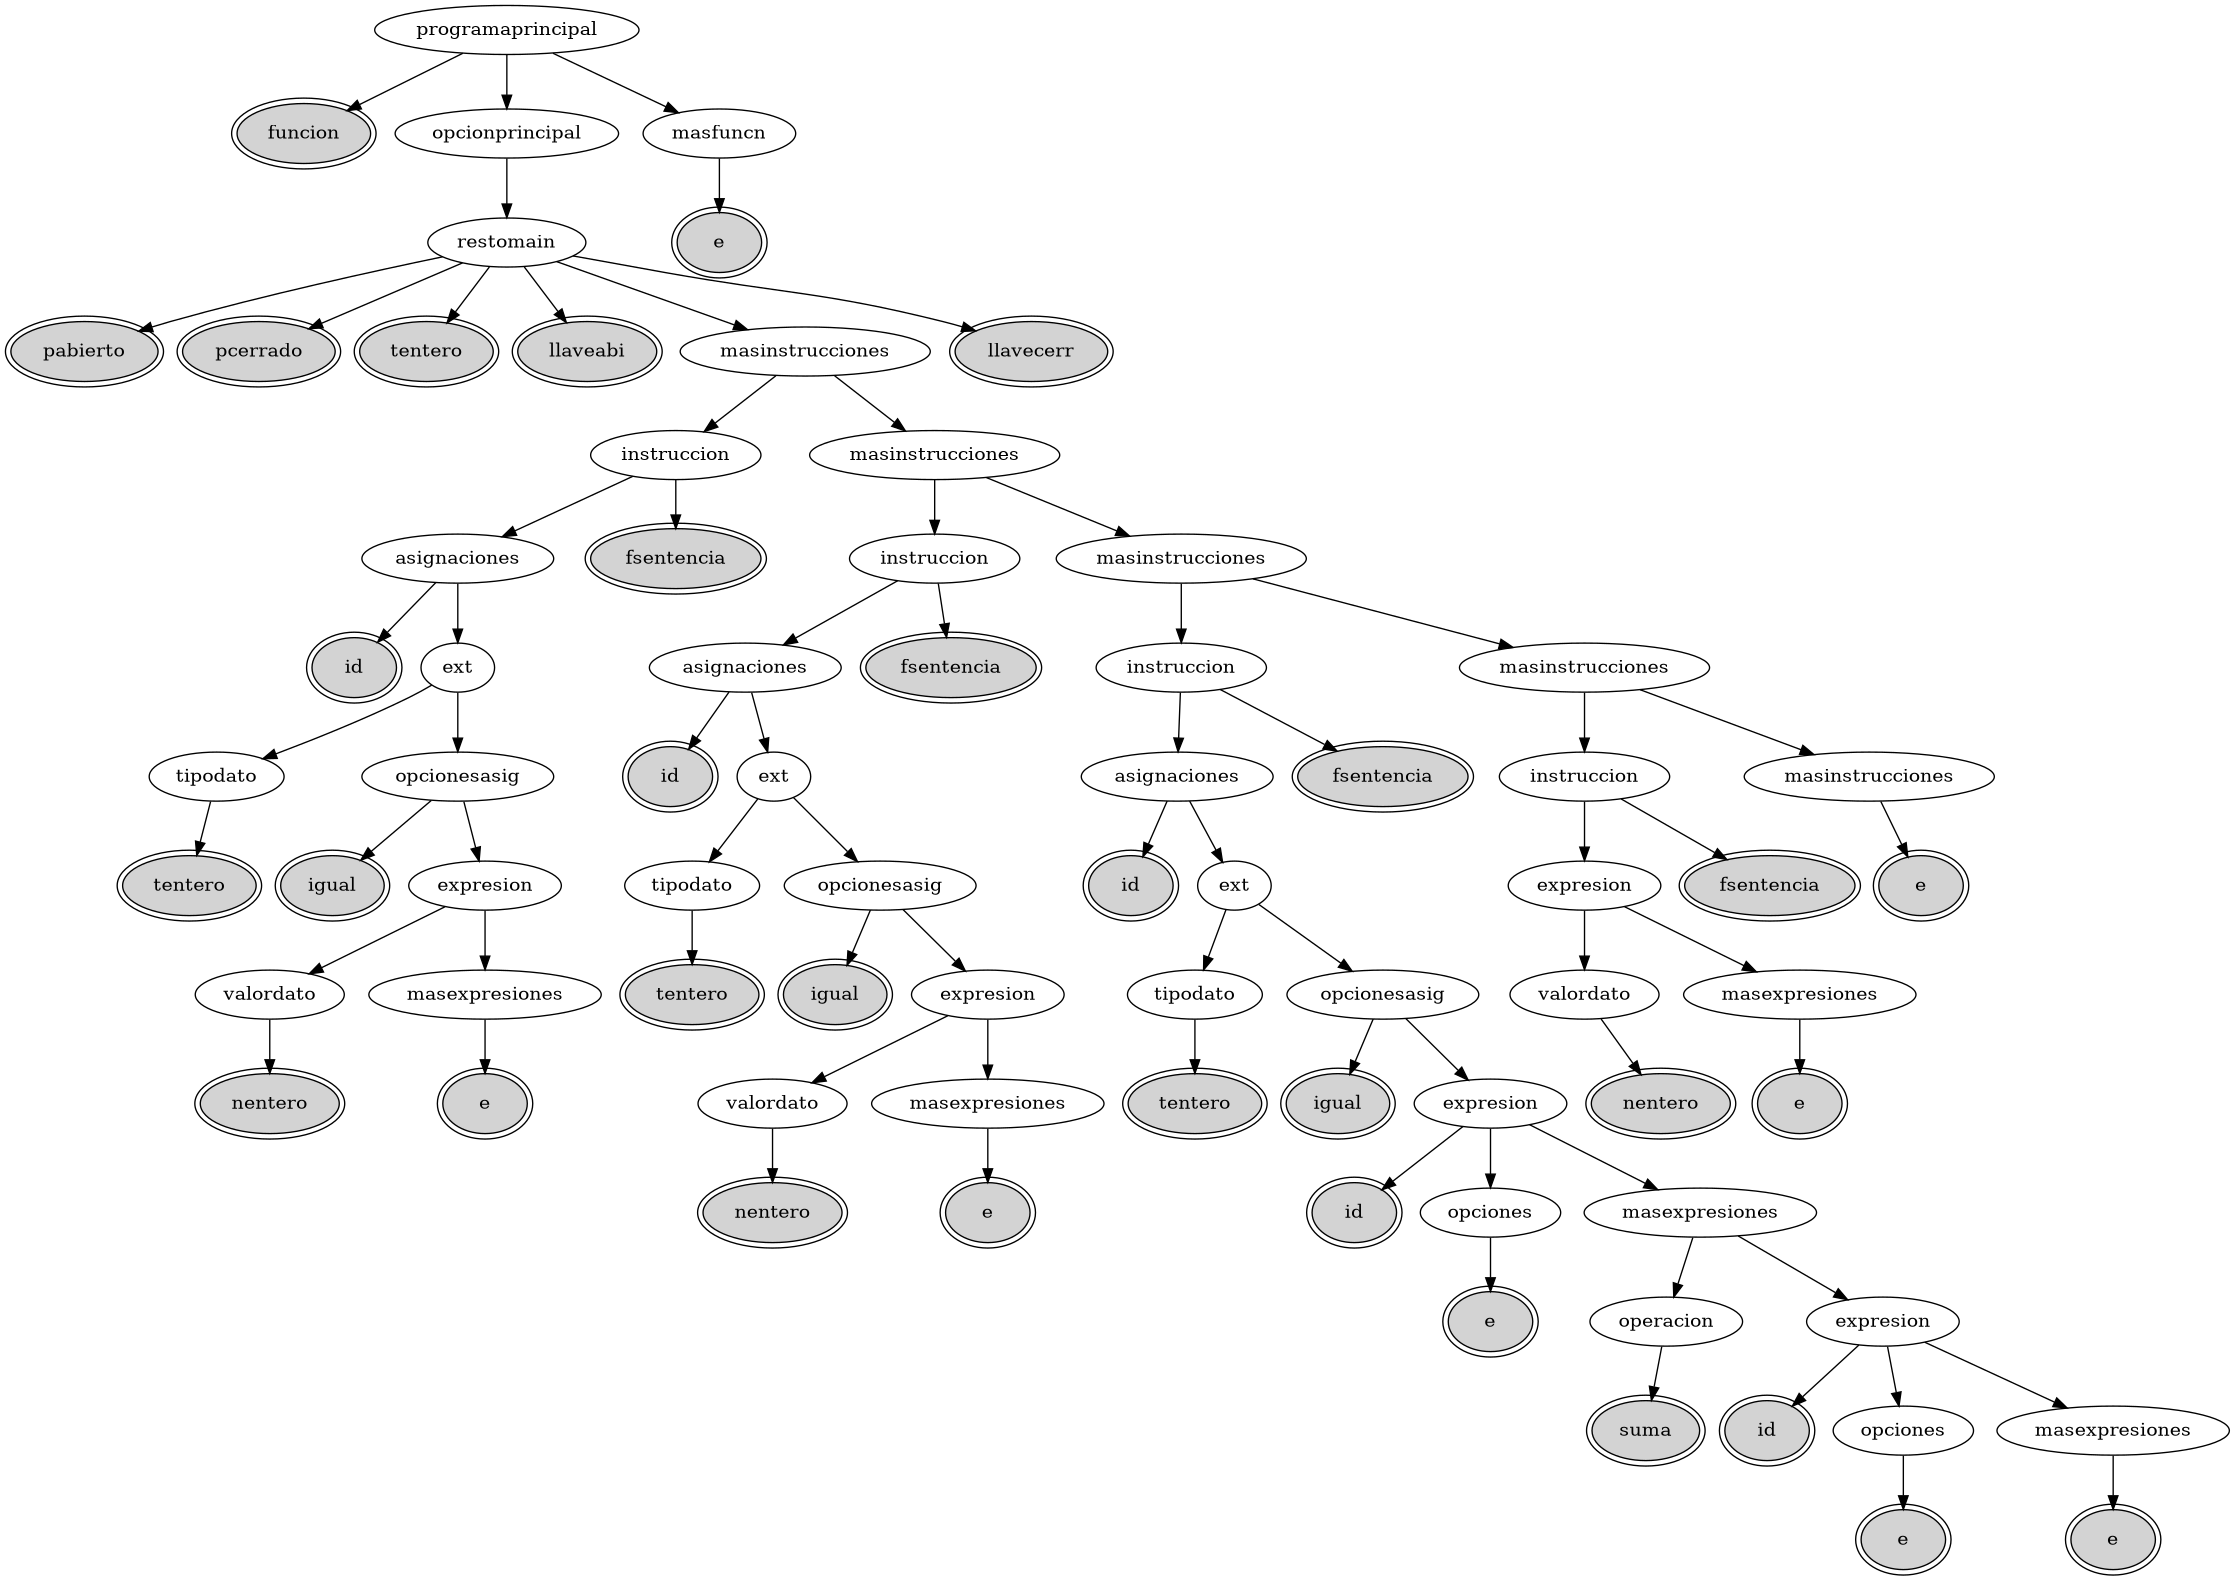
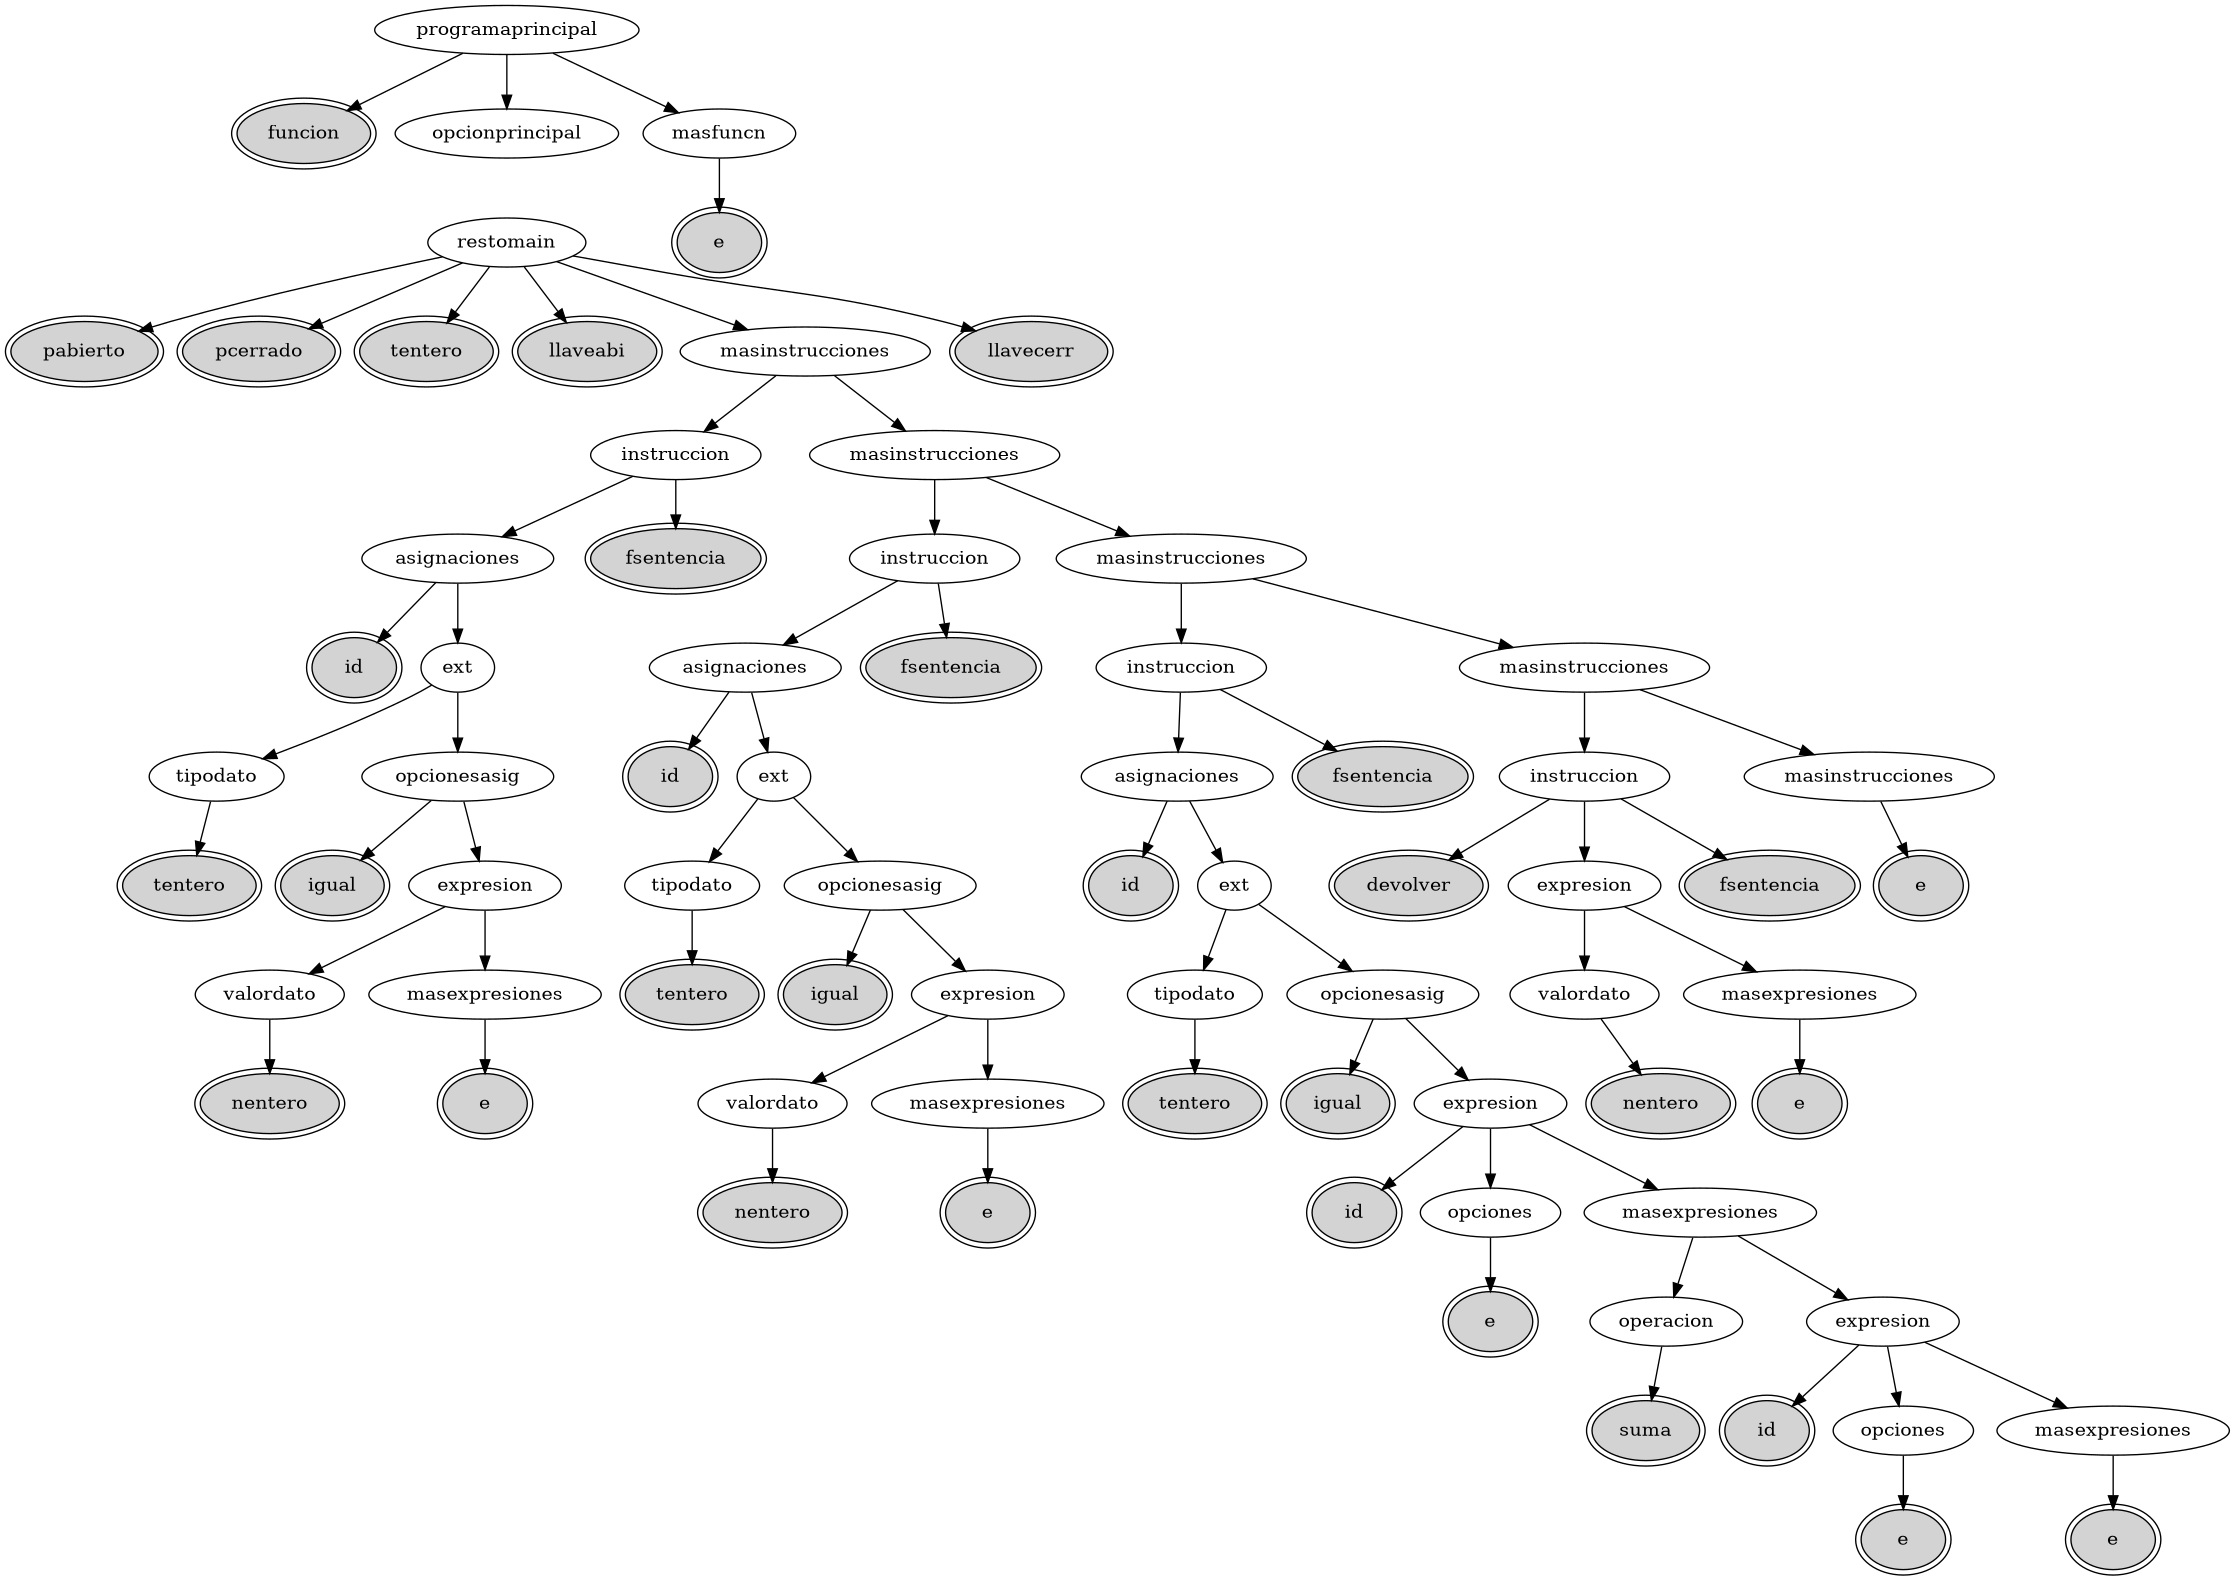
edge "opcionprincipal" -> "restomain": removed
node "devolver": added
